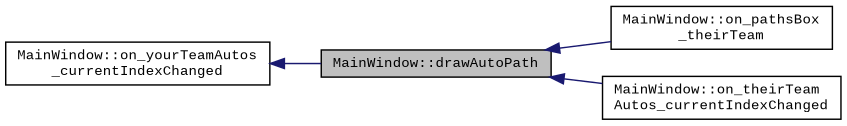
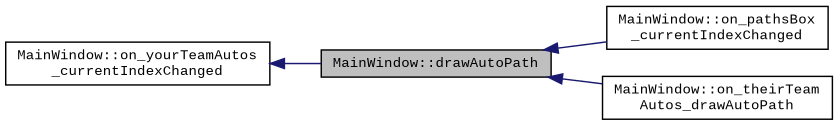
node "MainWindow::on_pathsBox _theirTeam": label "MainWindow::on_pathsBox _theirTeam" -> "MainWindow::on_pathsBox _currentIndexChanged"
node "MainWindow::on_theirTeam Autos_currentIndexChanged": label "MainWindow::on_theirTeam Autos_currentIndexChanged" -> "MainWindow::on_theirTeam Autos_drawAutoPath"
